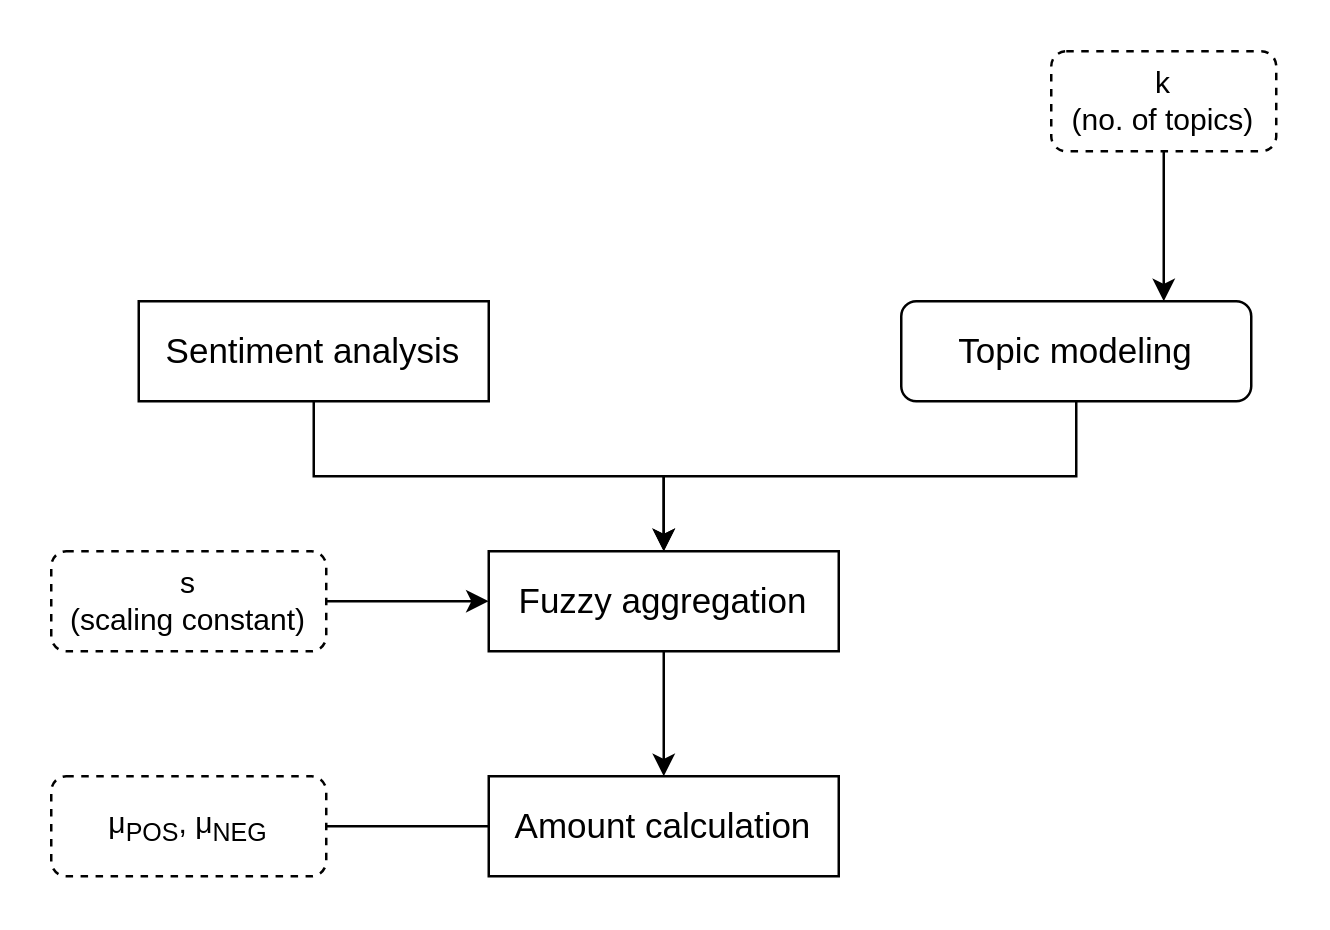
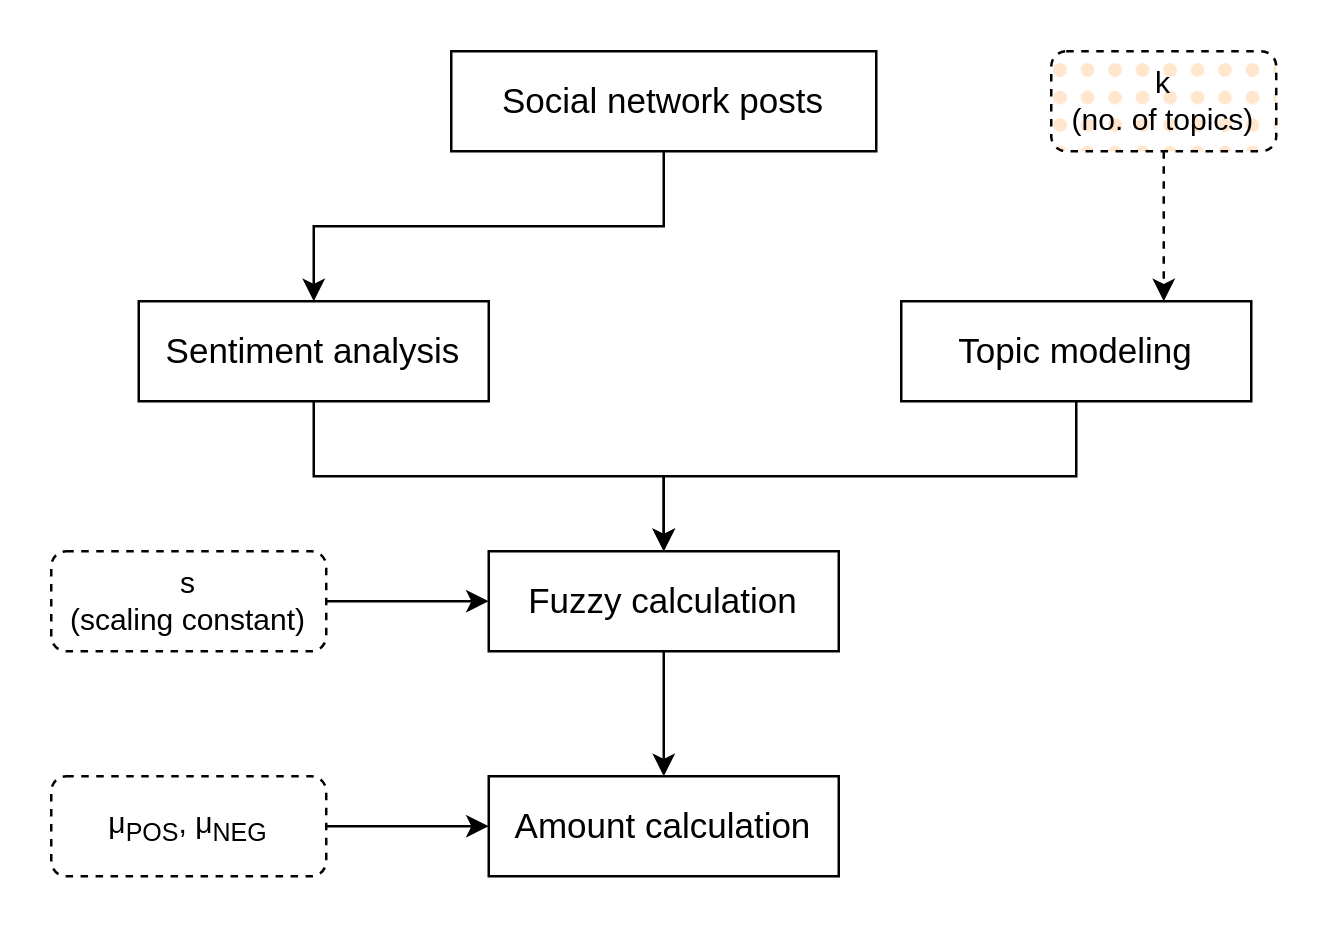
node "Social network posts": added
node "k (no. of topics)": fillcolor #ffffff -> #ffe6cc
edge "k (no. of topics)" -> "Topic modeling": style solid -> dashed
edge "Social network posts" -> "Sentiment analysis": added
node "Topic modeling": shape rounded rectangle -> rectangle
node "Fuzzy aggregation": label "Fuzzy aggregation" -> "Fuzzy calculation"
edge "μPOS, μNEG" -- "Amount calculation": arrowhead none -> classic
